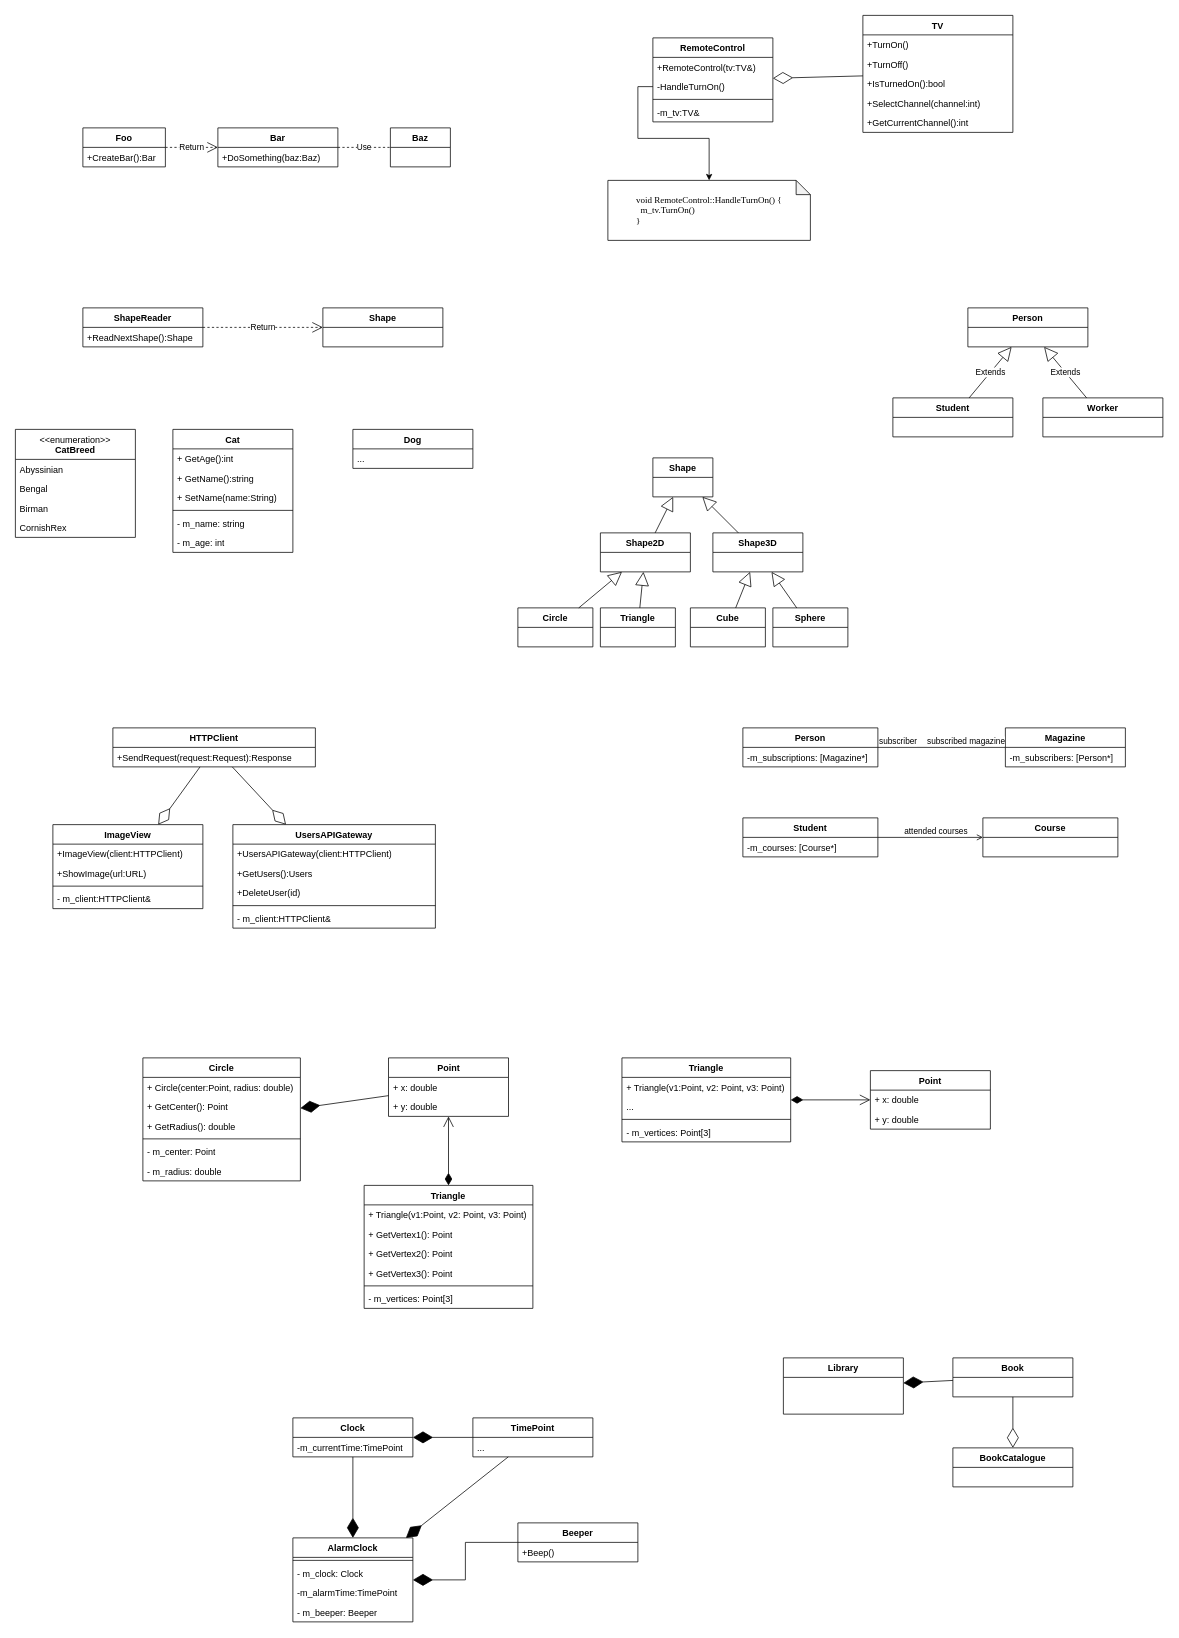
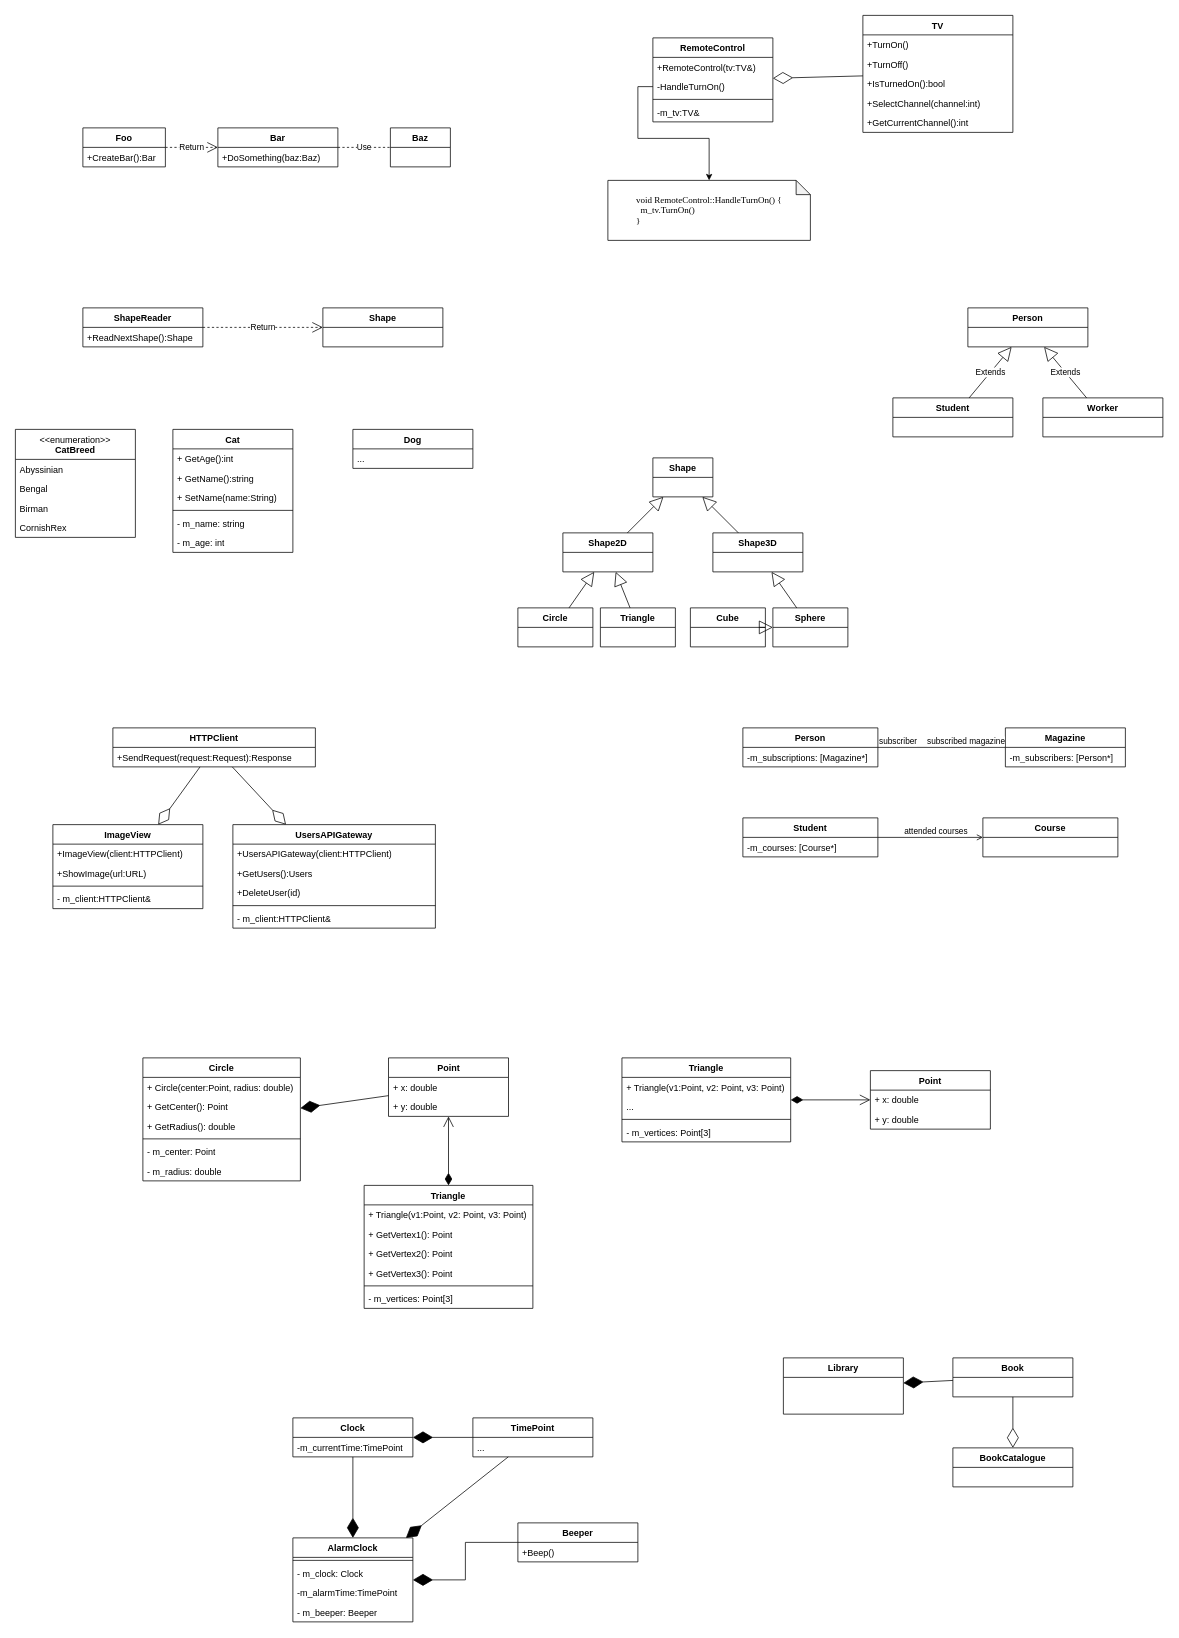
node "Shape2D": moved (645, 552) -> (608, 552)
edge "Cube" -> "Shape3D": now "Cube" -> "Sphere"
